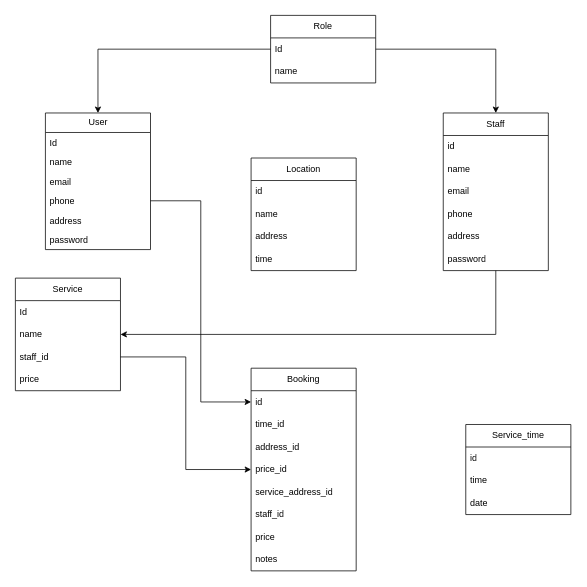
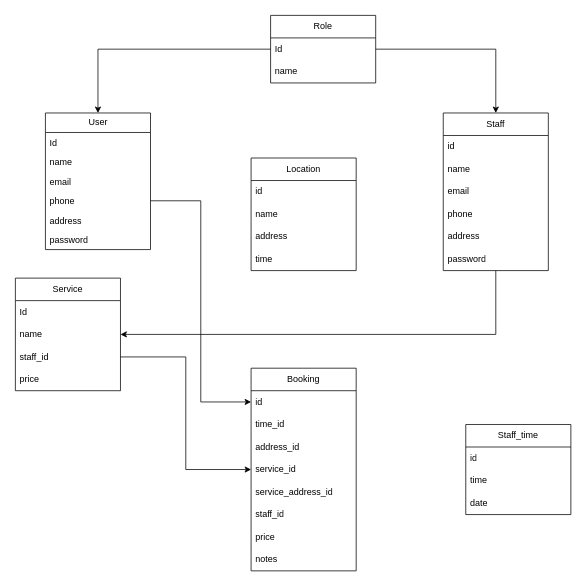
node "Service_time": label "Service_time" -> "Staff_time"
node "price_id": label "price_id" -> "service_id"
